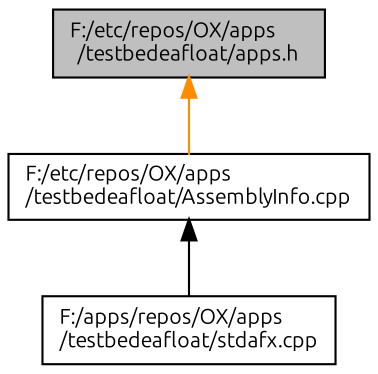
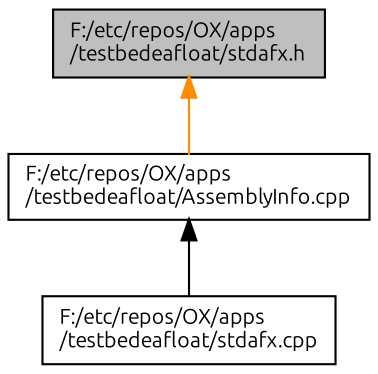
node "F:/etc/repos/OX/apps /testbedeafloat/apps.h": label "F:/etc/repos/OX/apps /testbedeafloat/apps.h" -> "F:/etc/repos/OX/apps /testbedeafloat/stdafx.h"
node "F:/apps/repos/OX/apps /testbedeafloat/stdafx.cpp": label "F:/apps/repos/OX/apps /testbedeafloat/stdafx.cpp" -> "F:/etc/repos/OX/apps /testbedeafloat/stdafx.cpp"
